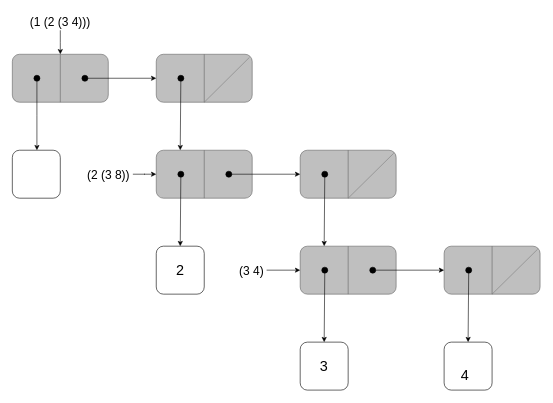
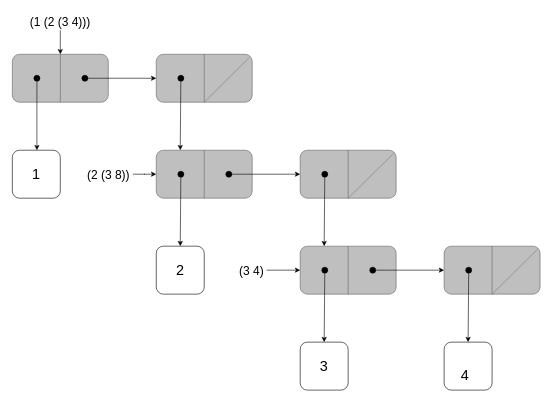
node "1": added
